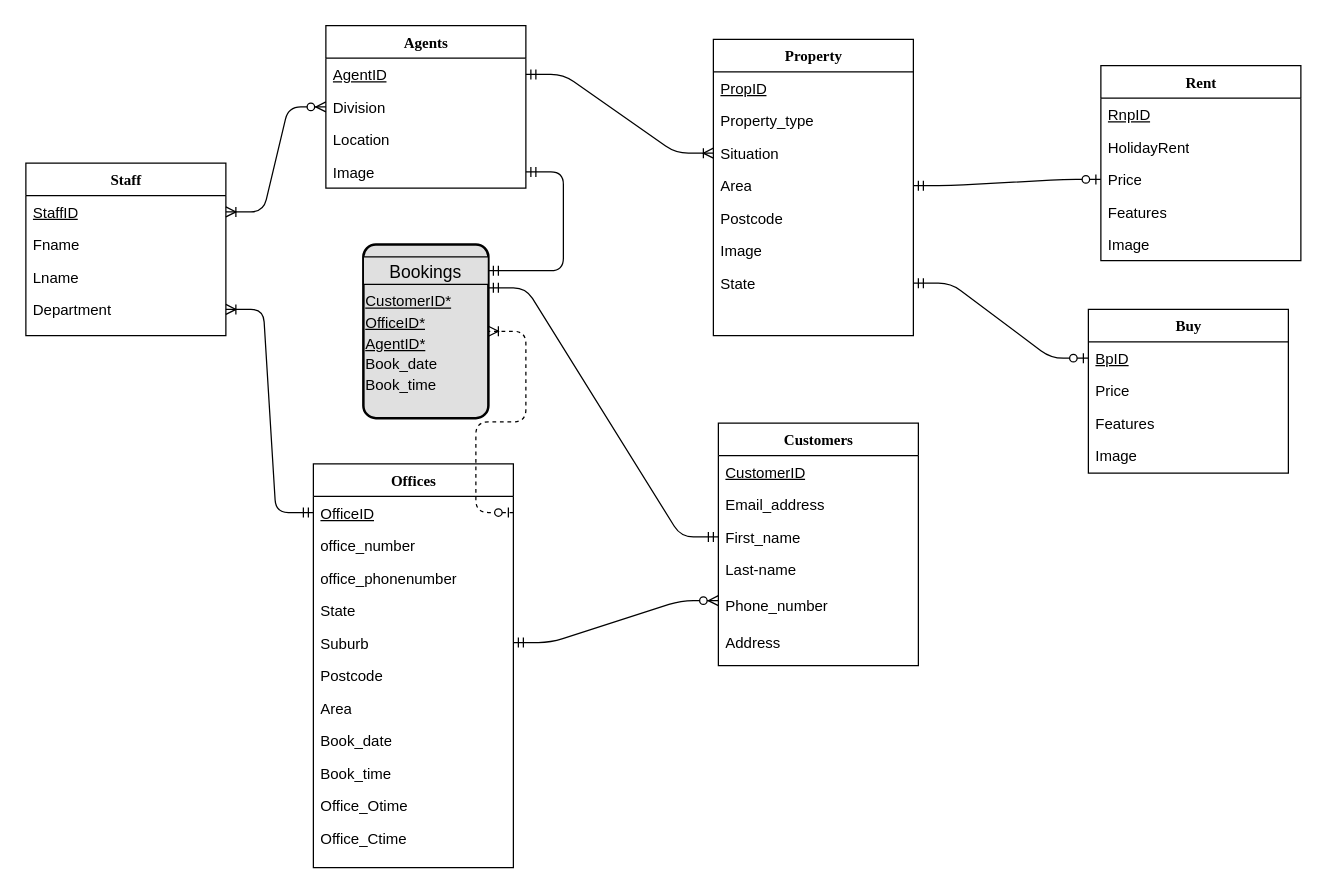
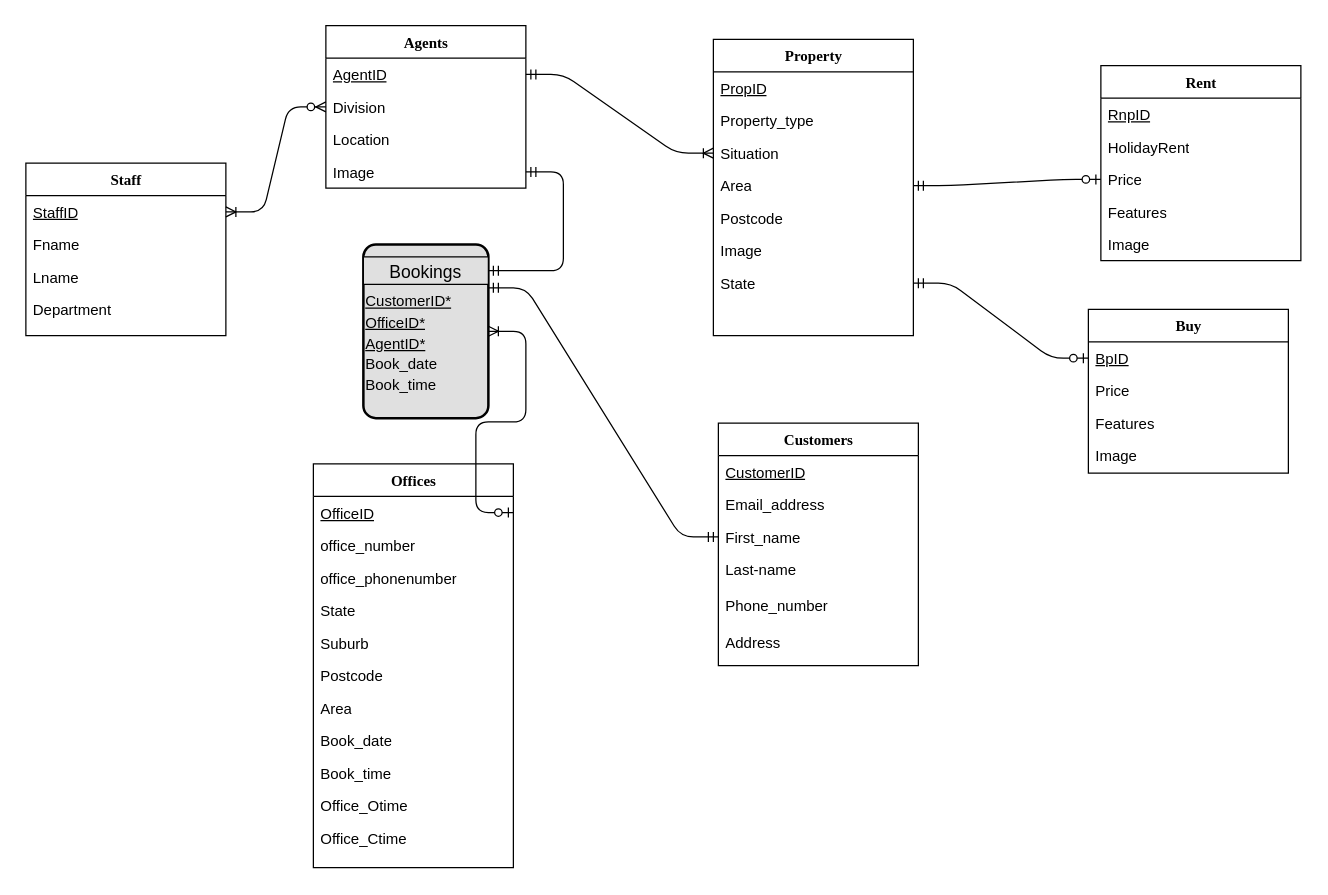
edge "Department" -- "OfficeID": removed
edge "CustomerID* OfficeID* AgentID* Book_date Book_time" -- "OfficeID": style dashed -> solid
edge "Last-name Phone_number Address" -- "Suburb": removed
